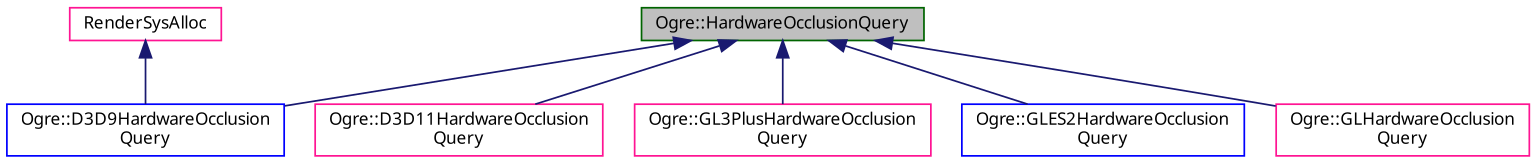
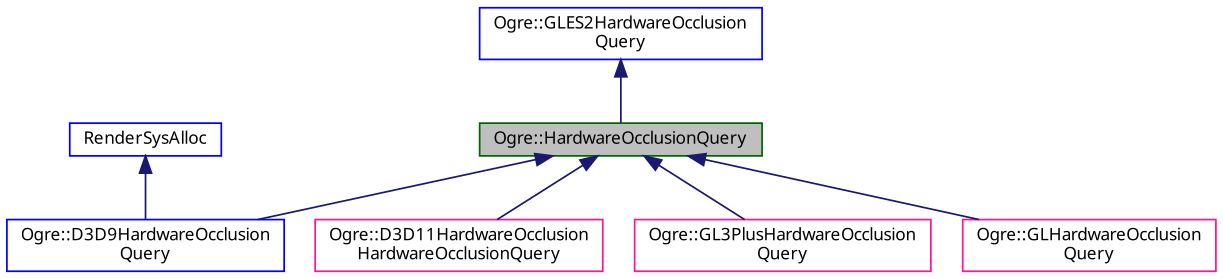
node "RenderSysAlloc": color deeppink -> blue
edge "Ogre::GLES2HardwareOcclusion Query" -> "Ogre::HardwareOcclusionQuery": reversed
node "Ogre::D3D11HardwareOcclusion Query": label "Ogre::D3D11HardwareOcclusion Query" -> "Ogre::D3D11HardwareOcclusion HardwareOcclusionQuery"
